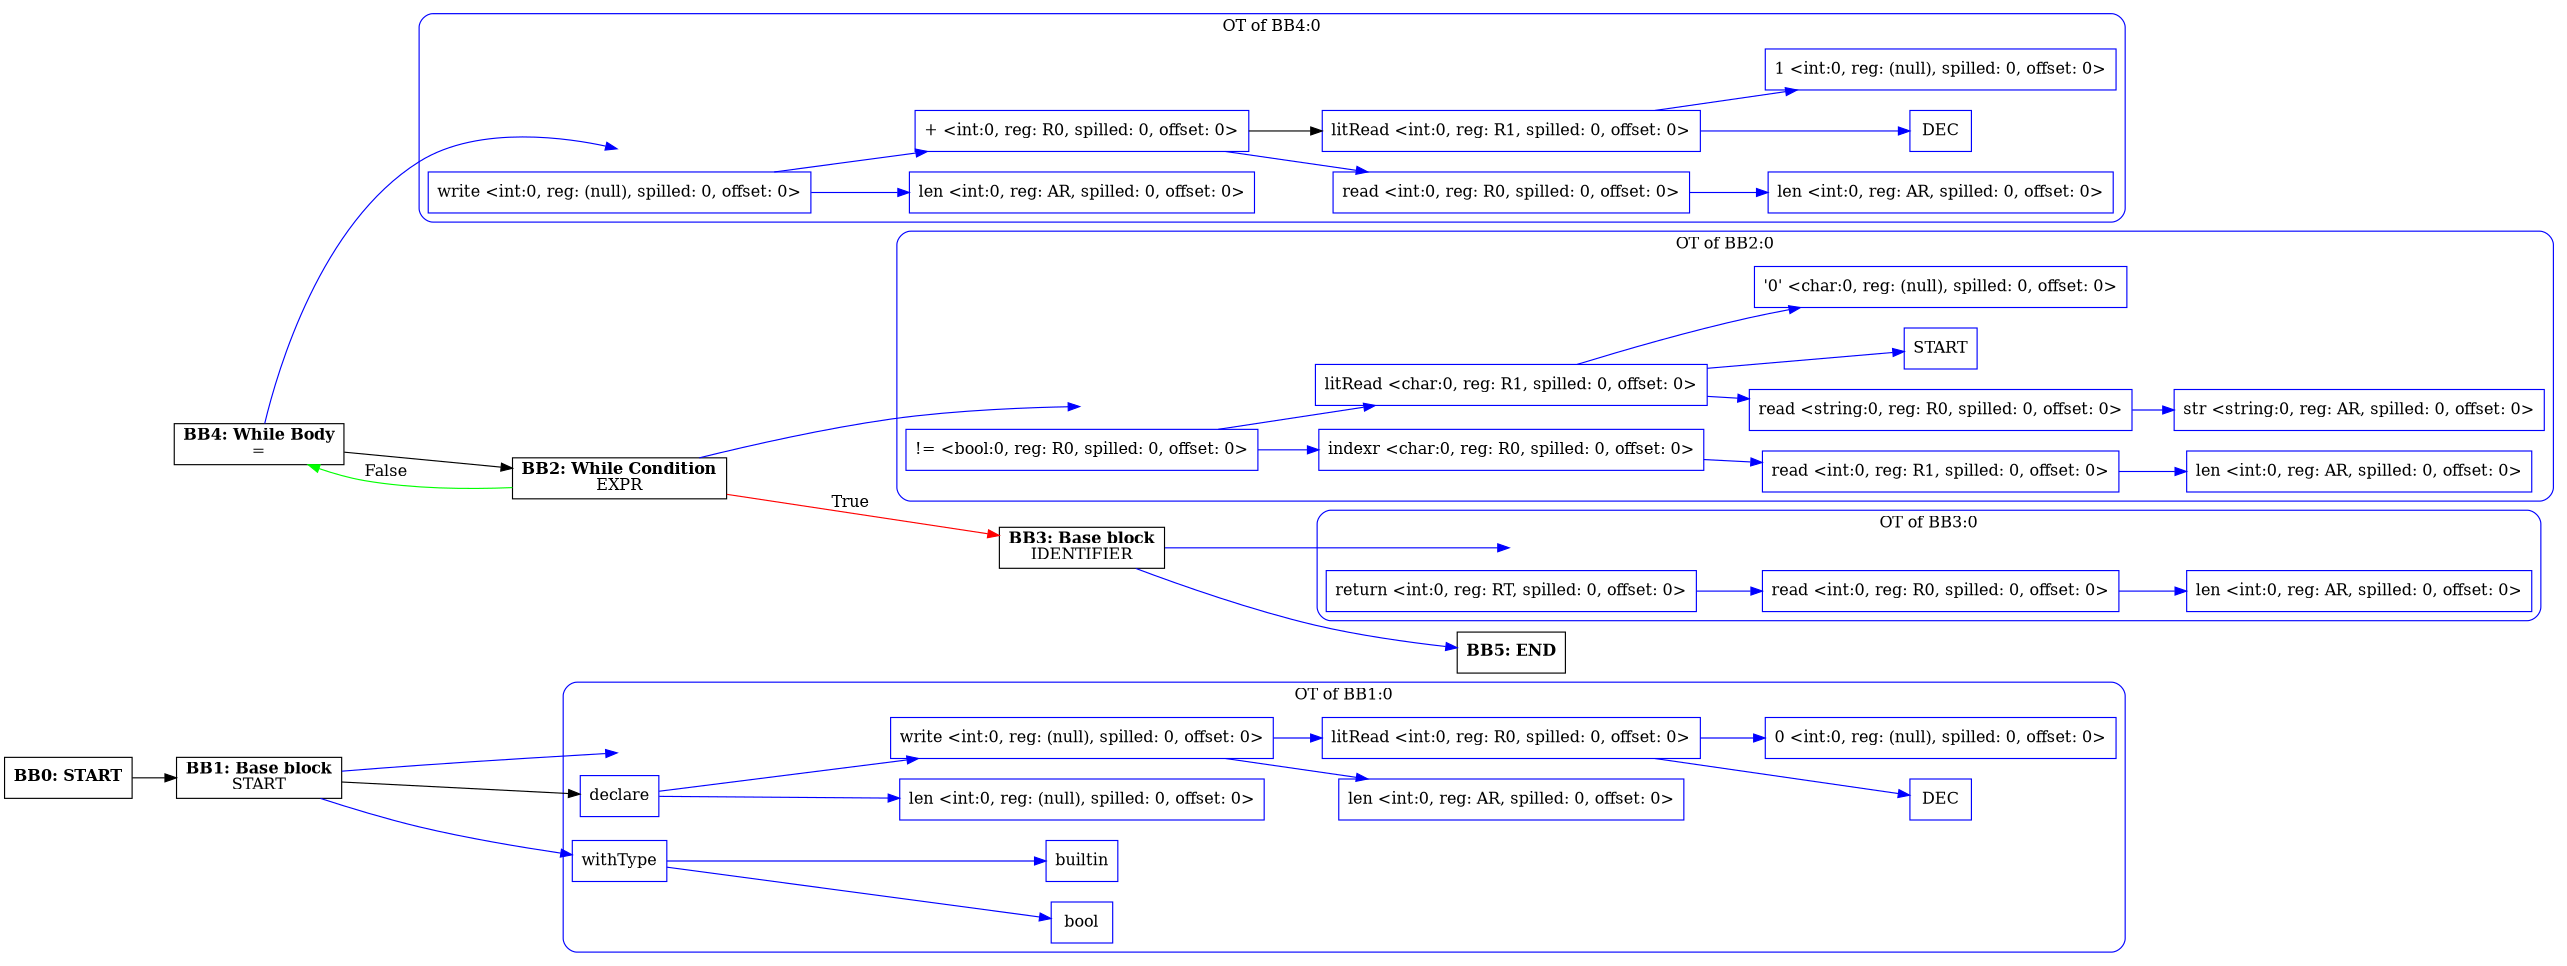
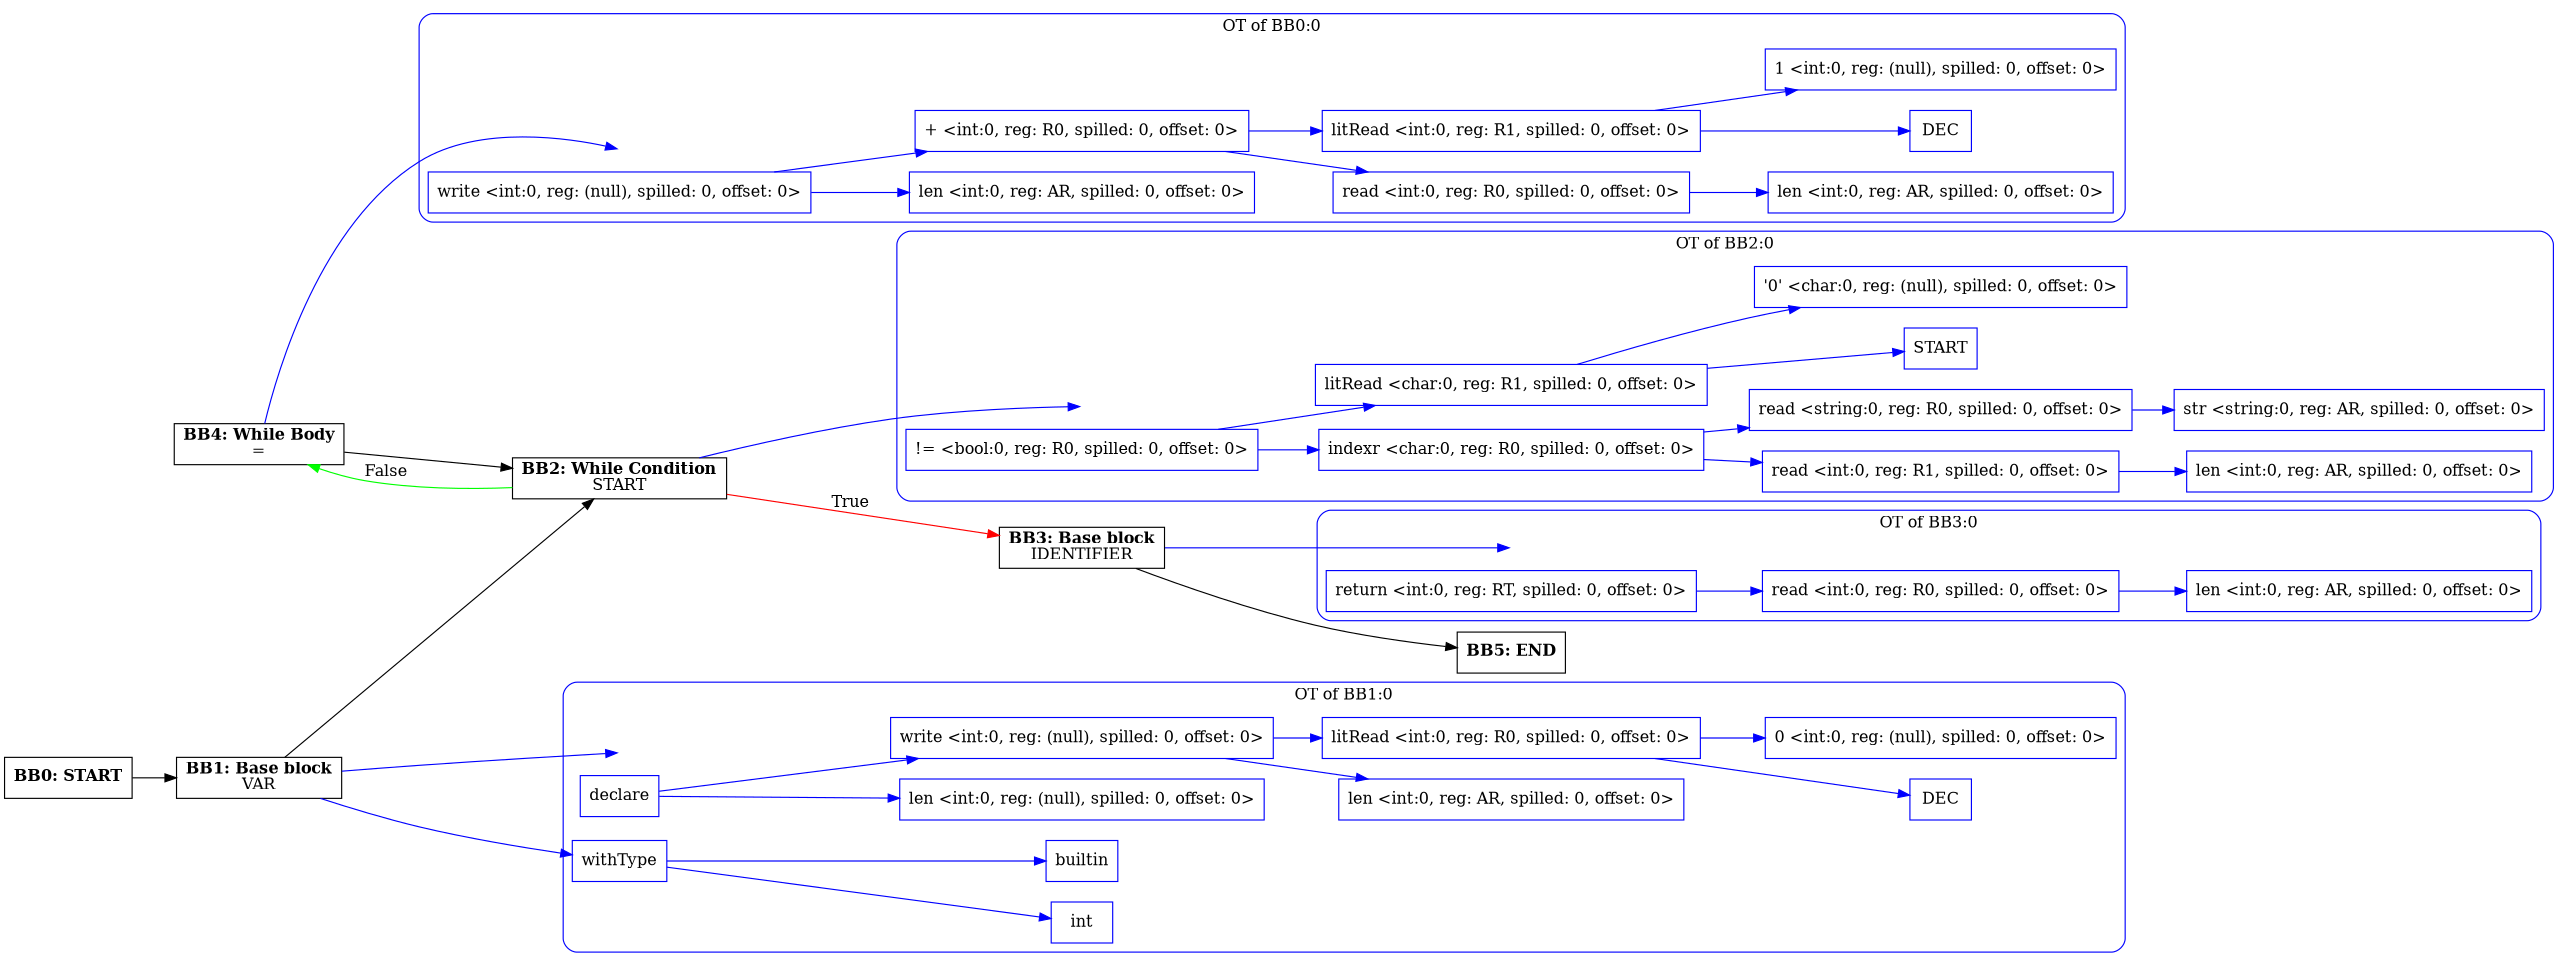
cluster "OT of BB4:0": label "OT of BB4:0" -> "OT of BB0:0"
edge "+ <int:0, reg: R0, spilled: 0, offset: 0>" -> "litRead <int:0, reg: R1, spilled: 0, offset: 0>": color black -> blue
edge "litRead <char:0, reg: R1, spilled: 0, offset: 0>" -> "read <string:0, reg: R0, spilled: 0, offset: 0>": now "indexr <char:0, reg: R0, spilled: 0, offset: 0>" -> "read <string:0, reg: R0, spilled: 0, offset: 0>"
node "BB2: While Condition": text "EXPR" -> "START"
edge "BB3: Base block" -> "BB5: END": color blue -> black
node "BB1: Base block": text "START" -> "VAR"
edge "BB1: Base block" -> "declare": now "BB1: Base block" -> "BB2: While Condition"
node "bool": label "bool" -> "int"
